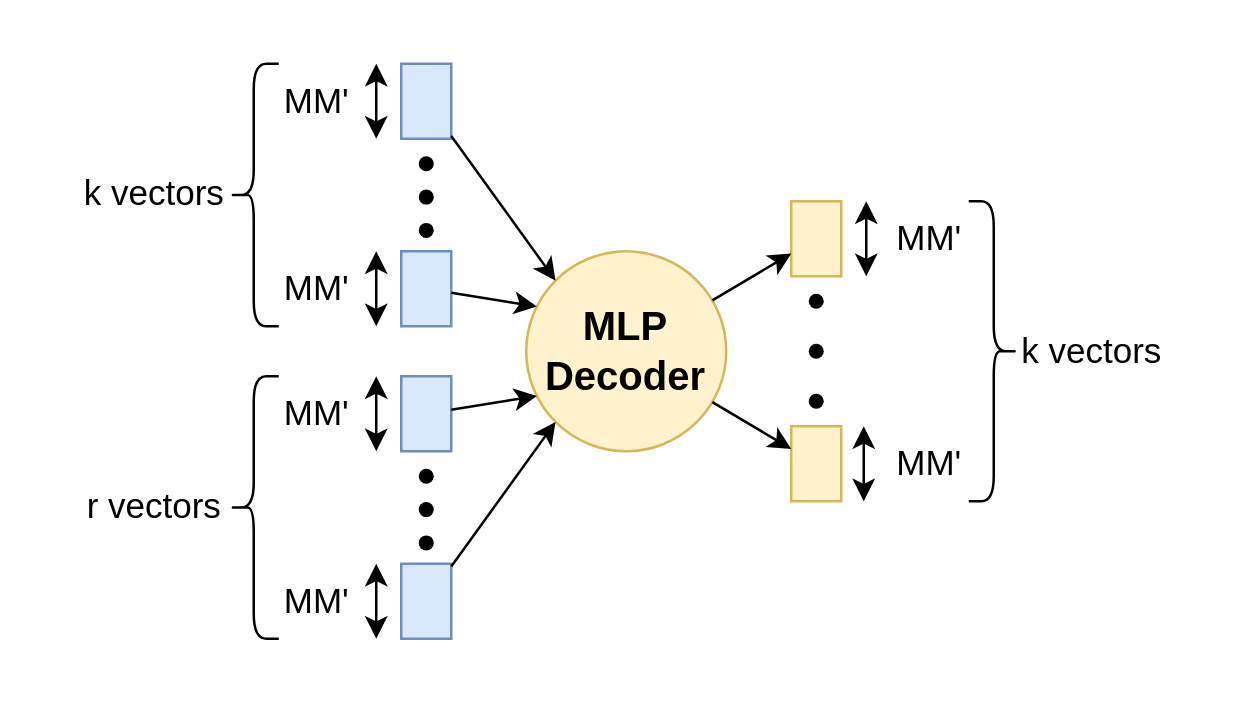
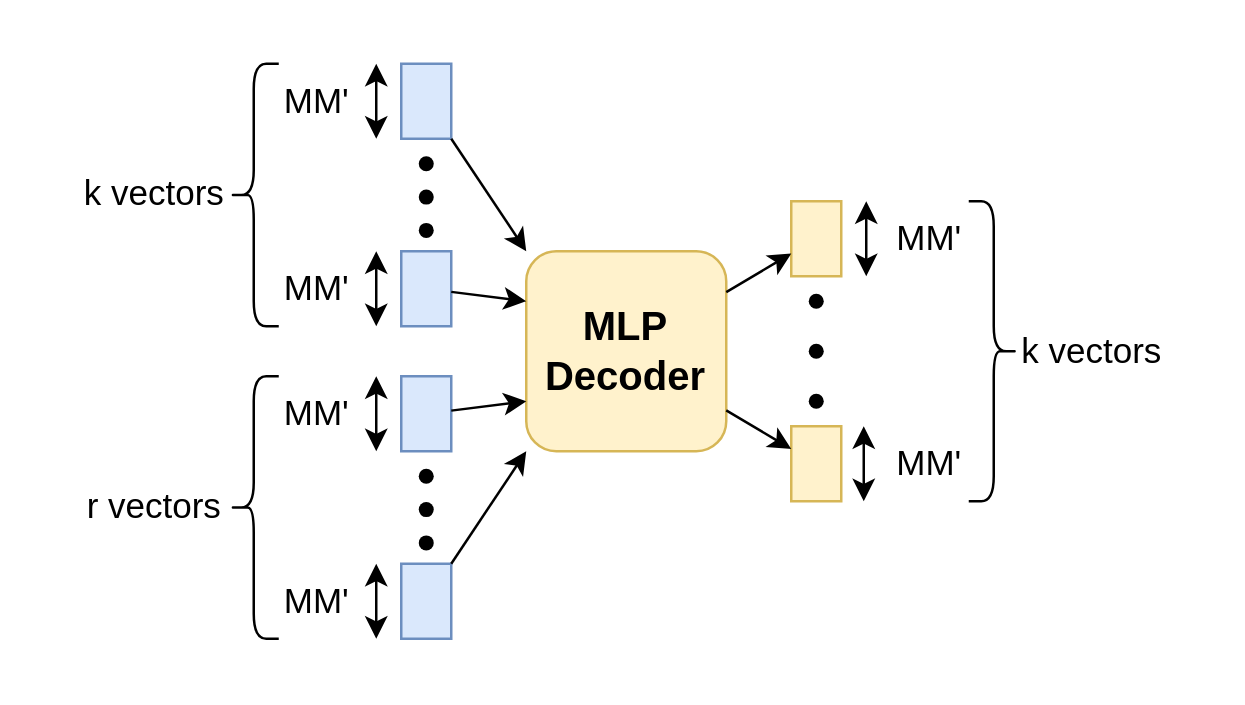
node "MLP Decoder": shape ellipse -> rounded rectangle
